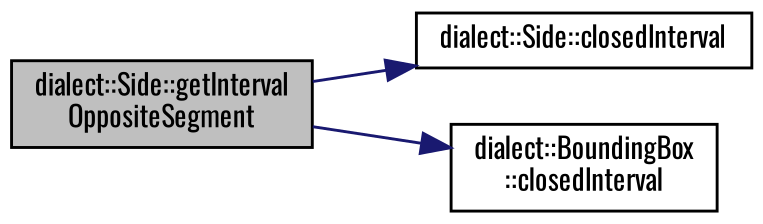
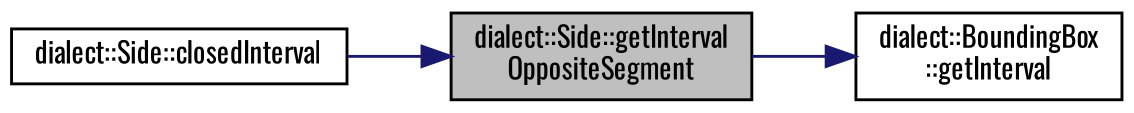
edge "dialect::Side::getInterval OppositeSegment" -> "dialect::Side::closedInterval": reversed
node "dialect::BoundingBox ::closedInterval": label "dialect::BoundingBox ::closedInterval" -> "dialect::BoundingBox ::getInterval"
